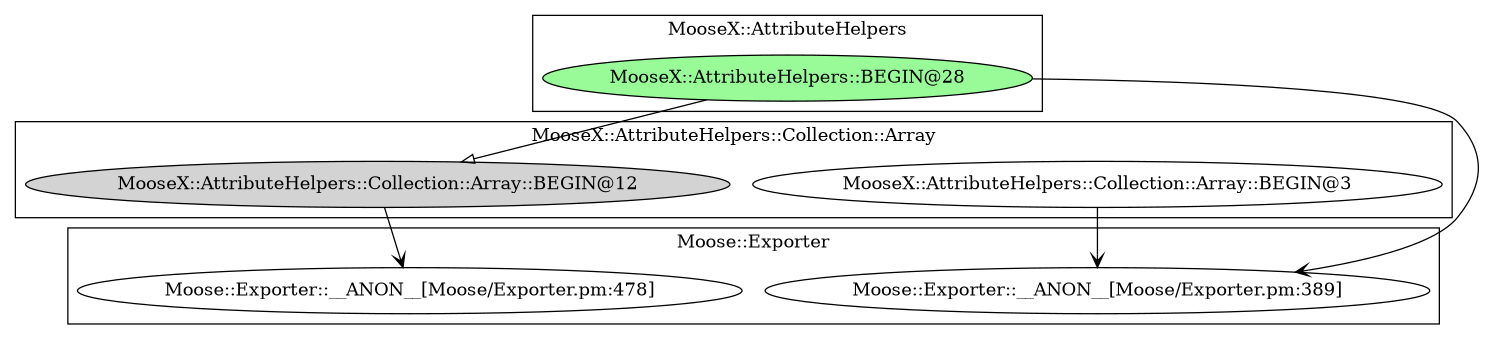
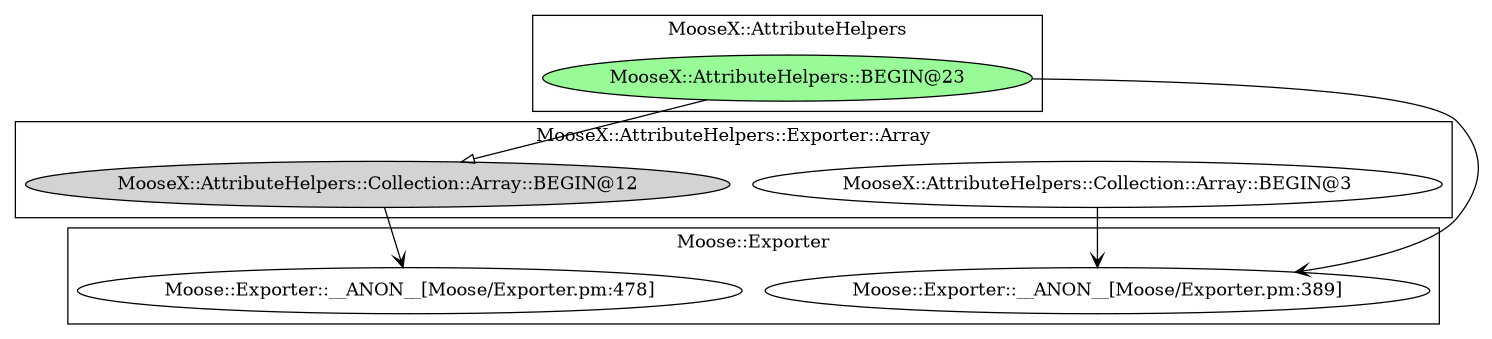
node "MooseX::AttributeHelpers::BEGIN@28": label "MooseX::AttributeHelpers::BEGIN@28" -> "MooseX::AttributeHelpers::BEGIN@23"
cluster "MooseX::AttributeHelpers::Collection::Array": label "MooseX::AttributeHelpers::Collection::Array" -> "MooseX::AttributeHelpers::Exporter::Array"
